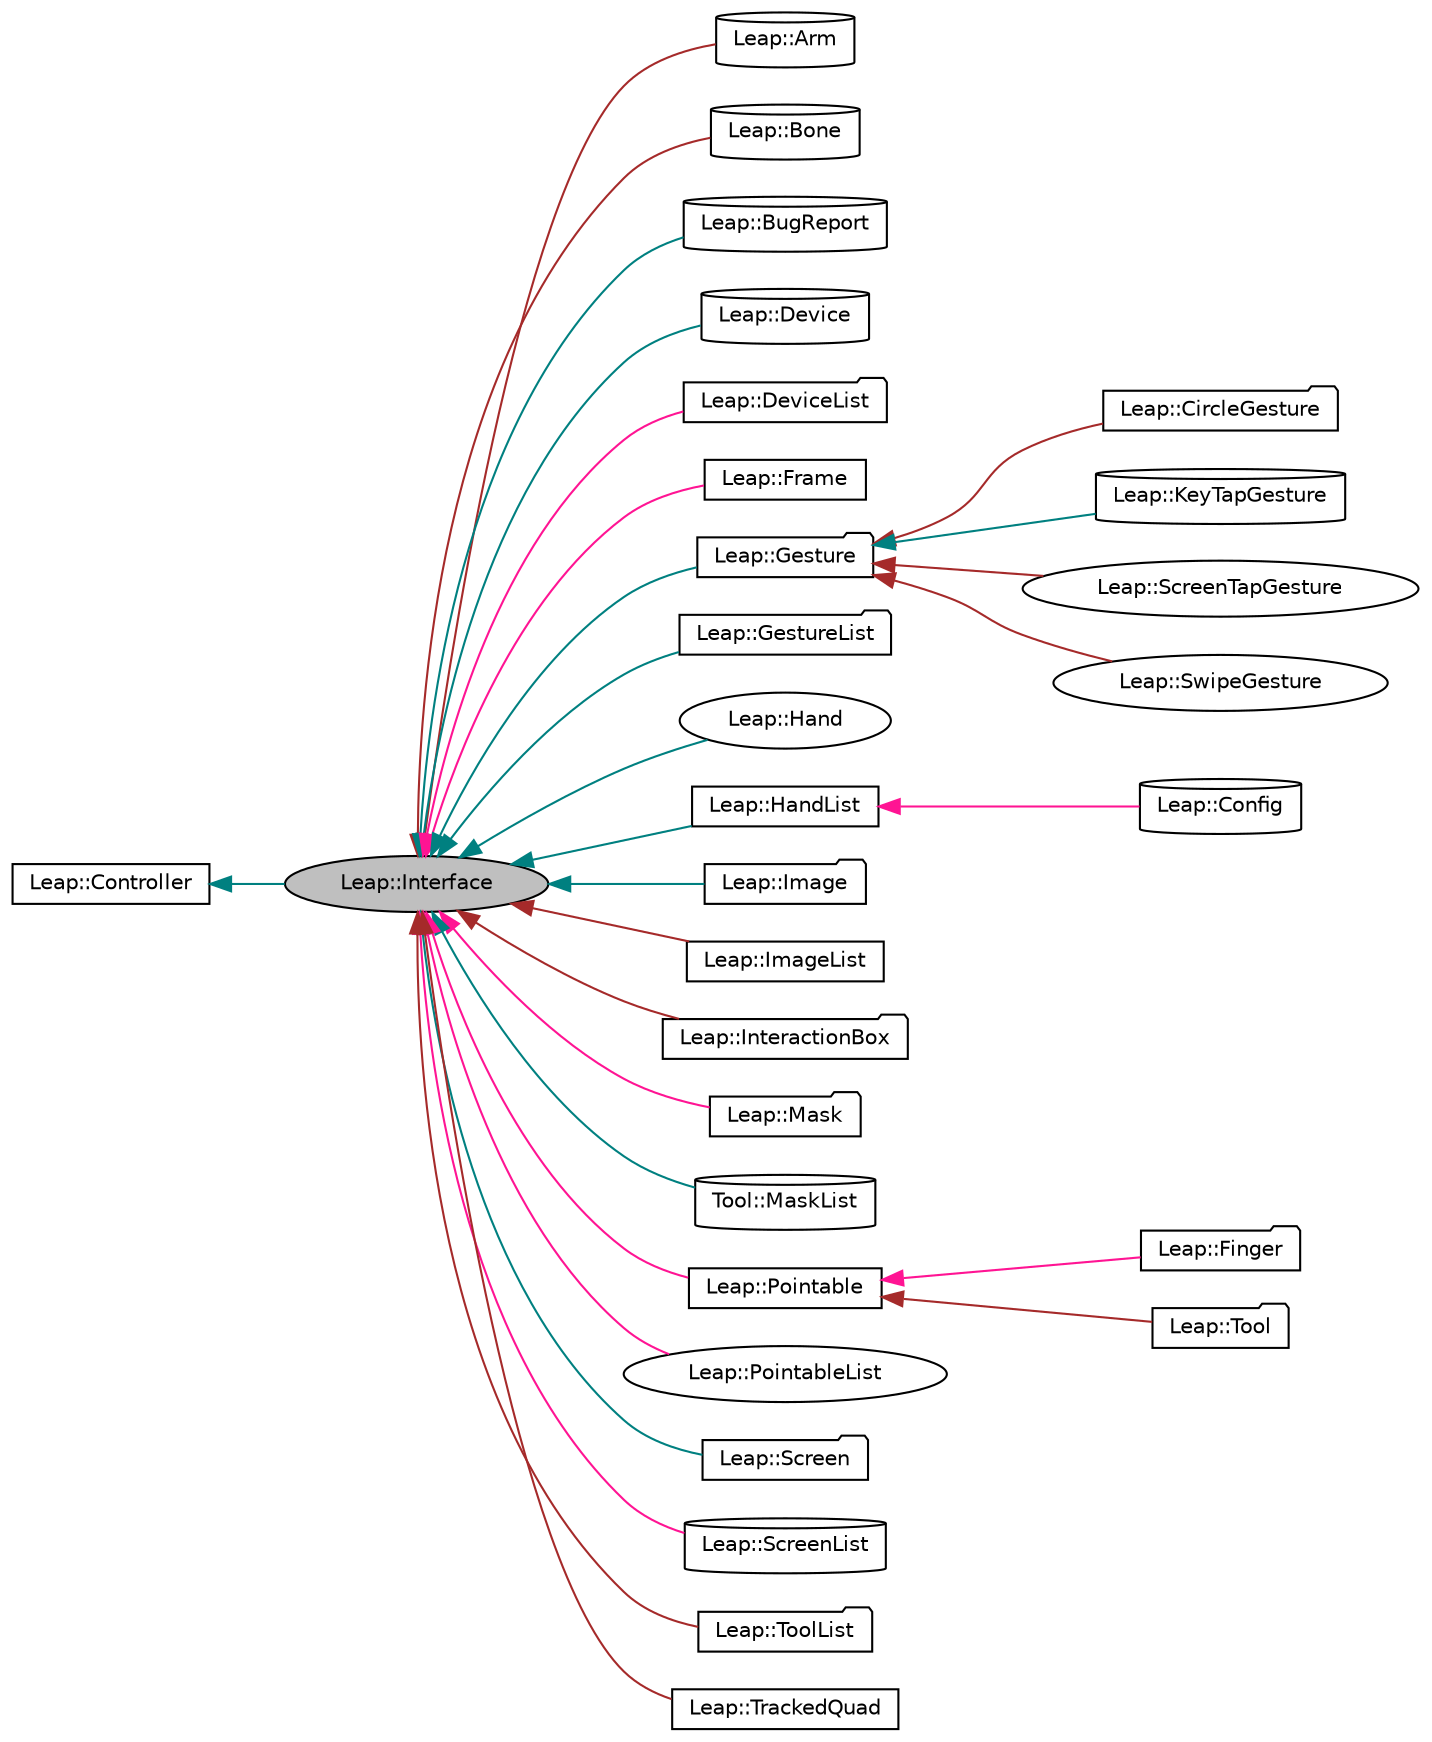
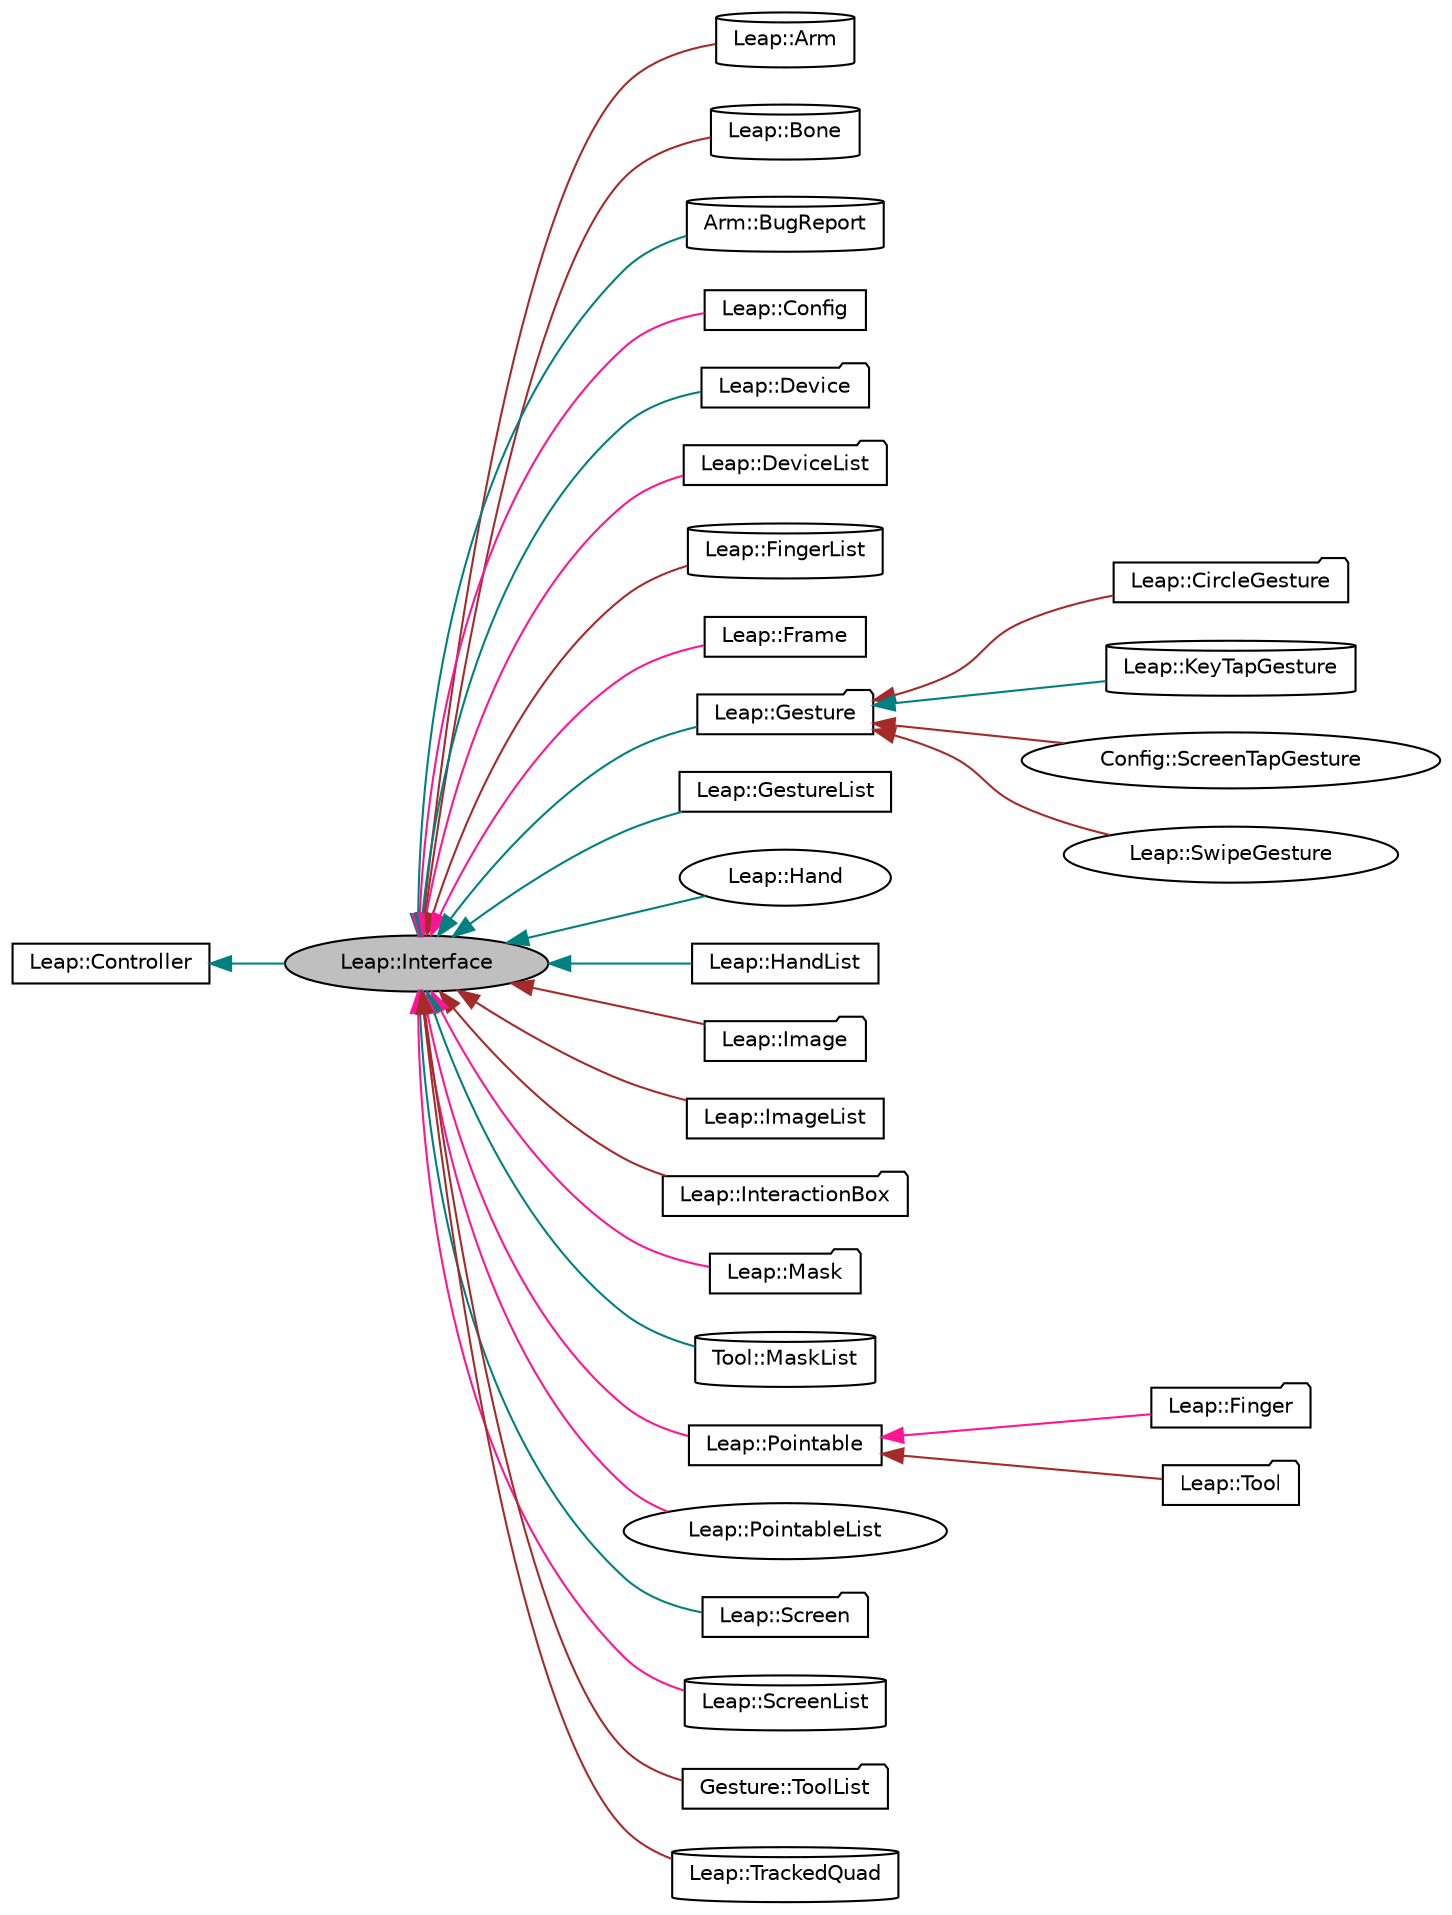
node "Leap::BugReport": label "Leap::BugReport" -> "Arm::BugReport"
node "Leap::Device": shape cylinder -> folder
node "Leap::FingerList": added
node "Leap::ScreenTapGesture": label "Leap::ScreenTapGesture" -> "Config::ScreenTapGesture"
node "Leap::GestureList": shape folder -> box
edge "Leap::Config" -> "Leap::HandList": now "Leap::Config" -> "Leap::Interface"
node "Leap::Config": shape cylinder -> box
edge "Leap::Image" -> "Leap::Interface": color teal -> brown
node "Leap::ToolList": label "Leap::ToolList" -> "Gesture::ToolList"
node "Leap::TrackedQuad": shape box -> cylinder
